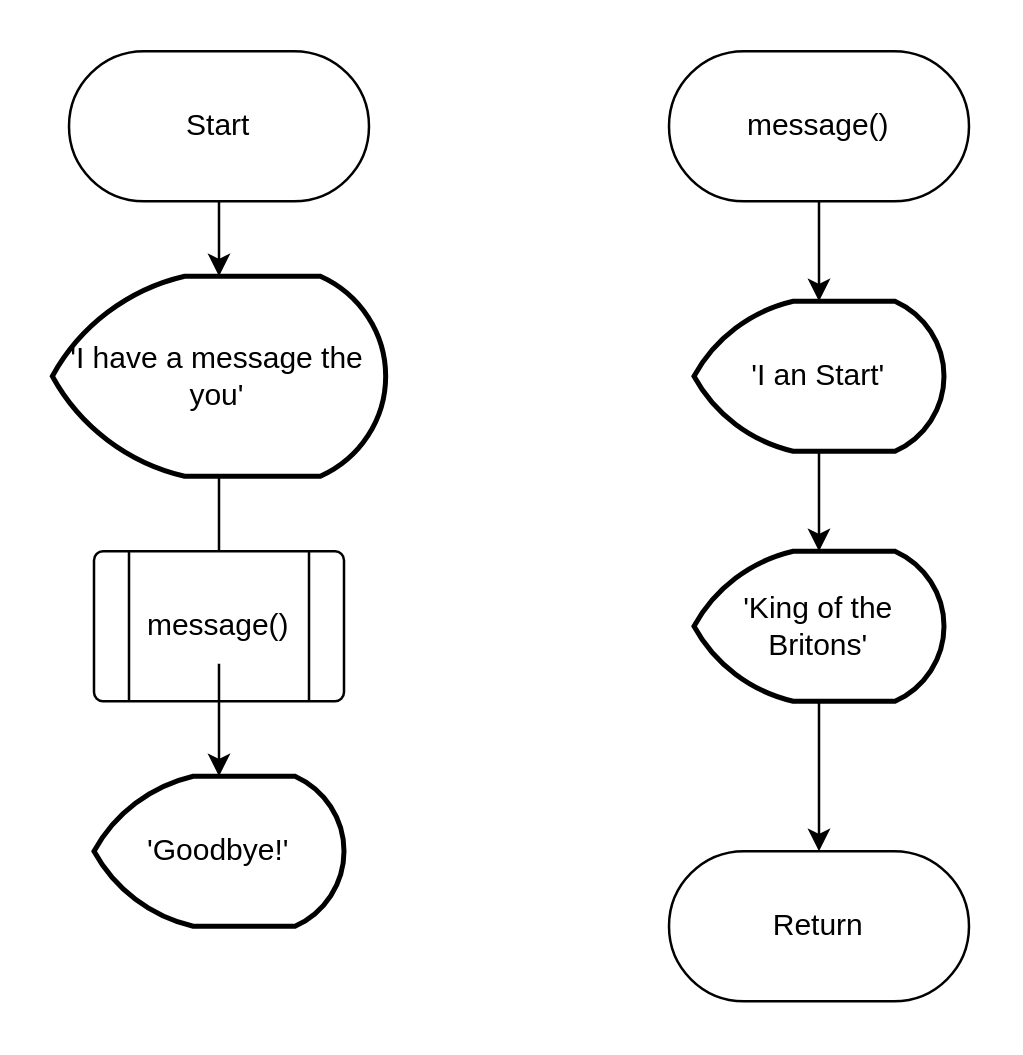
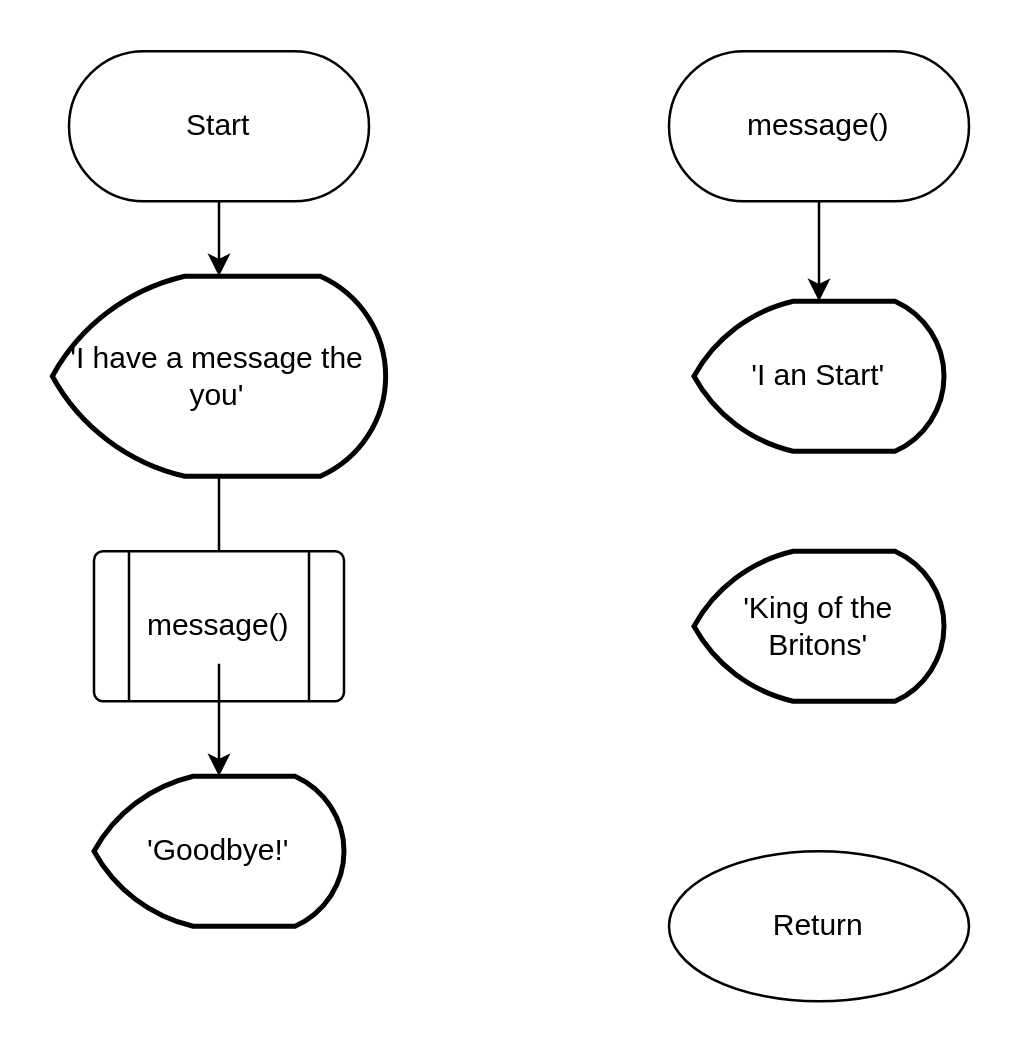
edge "'I an Start'" -> "'King of the Britons'": removed
edge "'King of the Britons'" -> "Return": removed
node "Return": shape rounded rectangle -> ellipse
